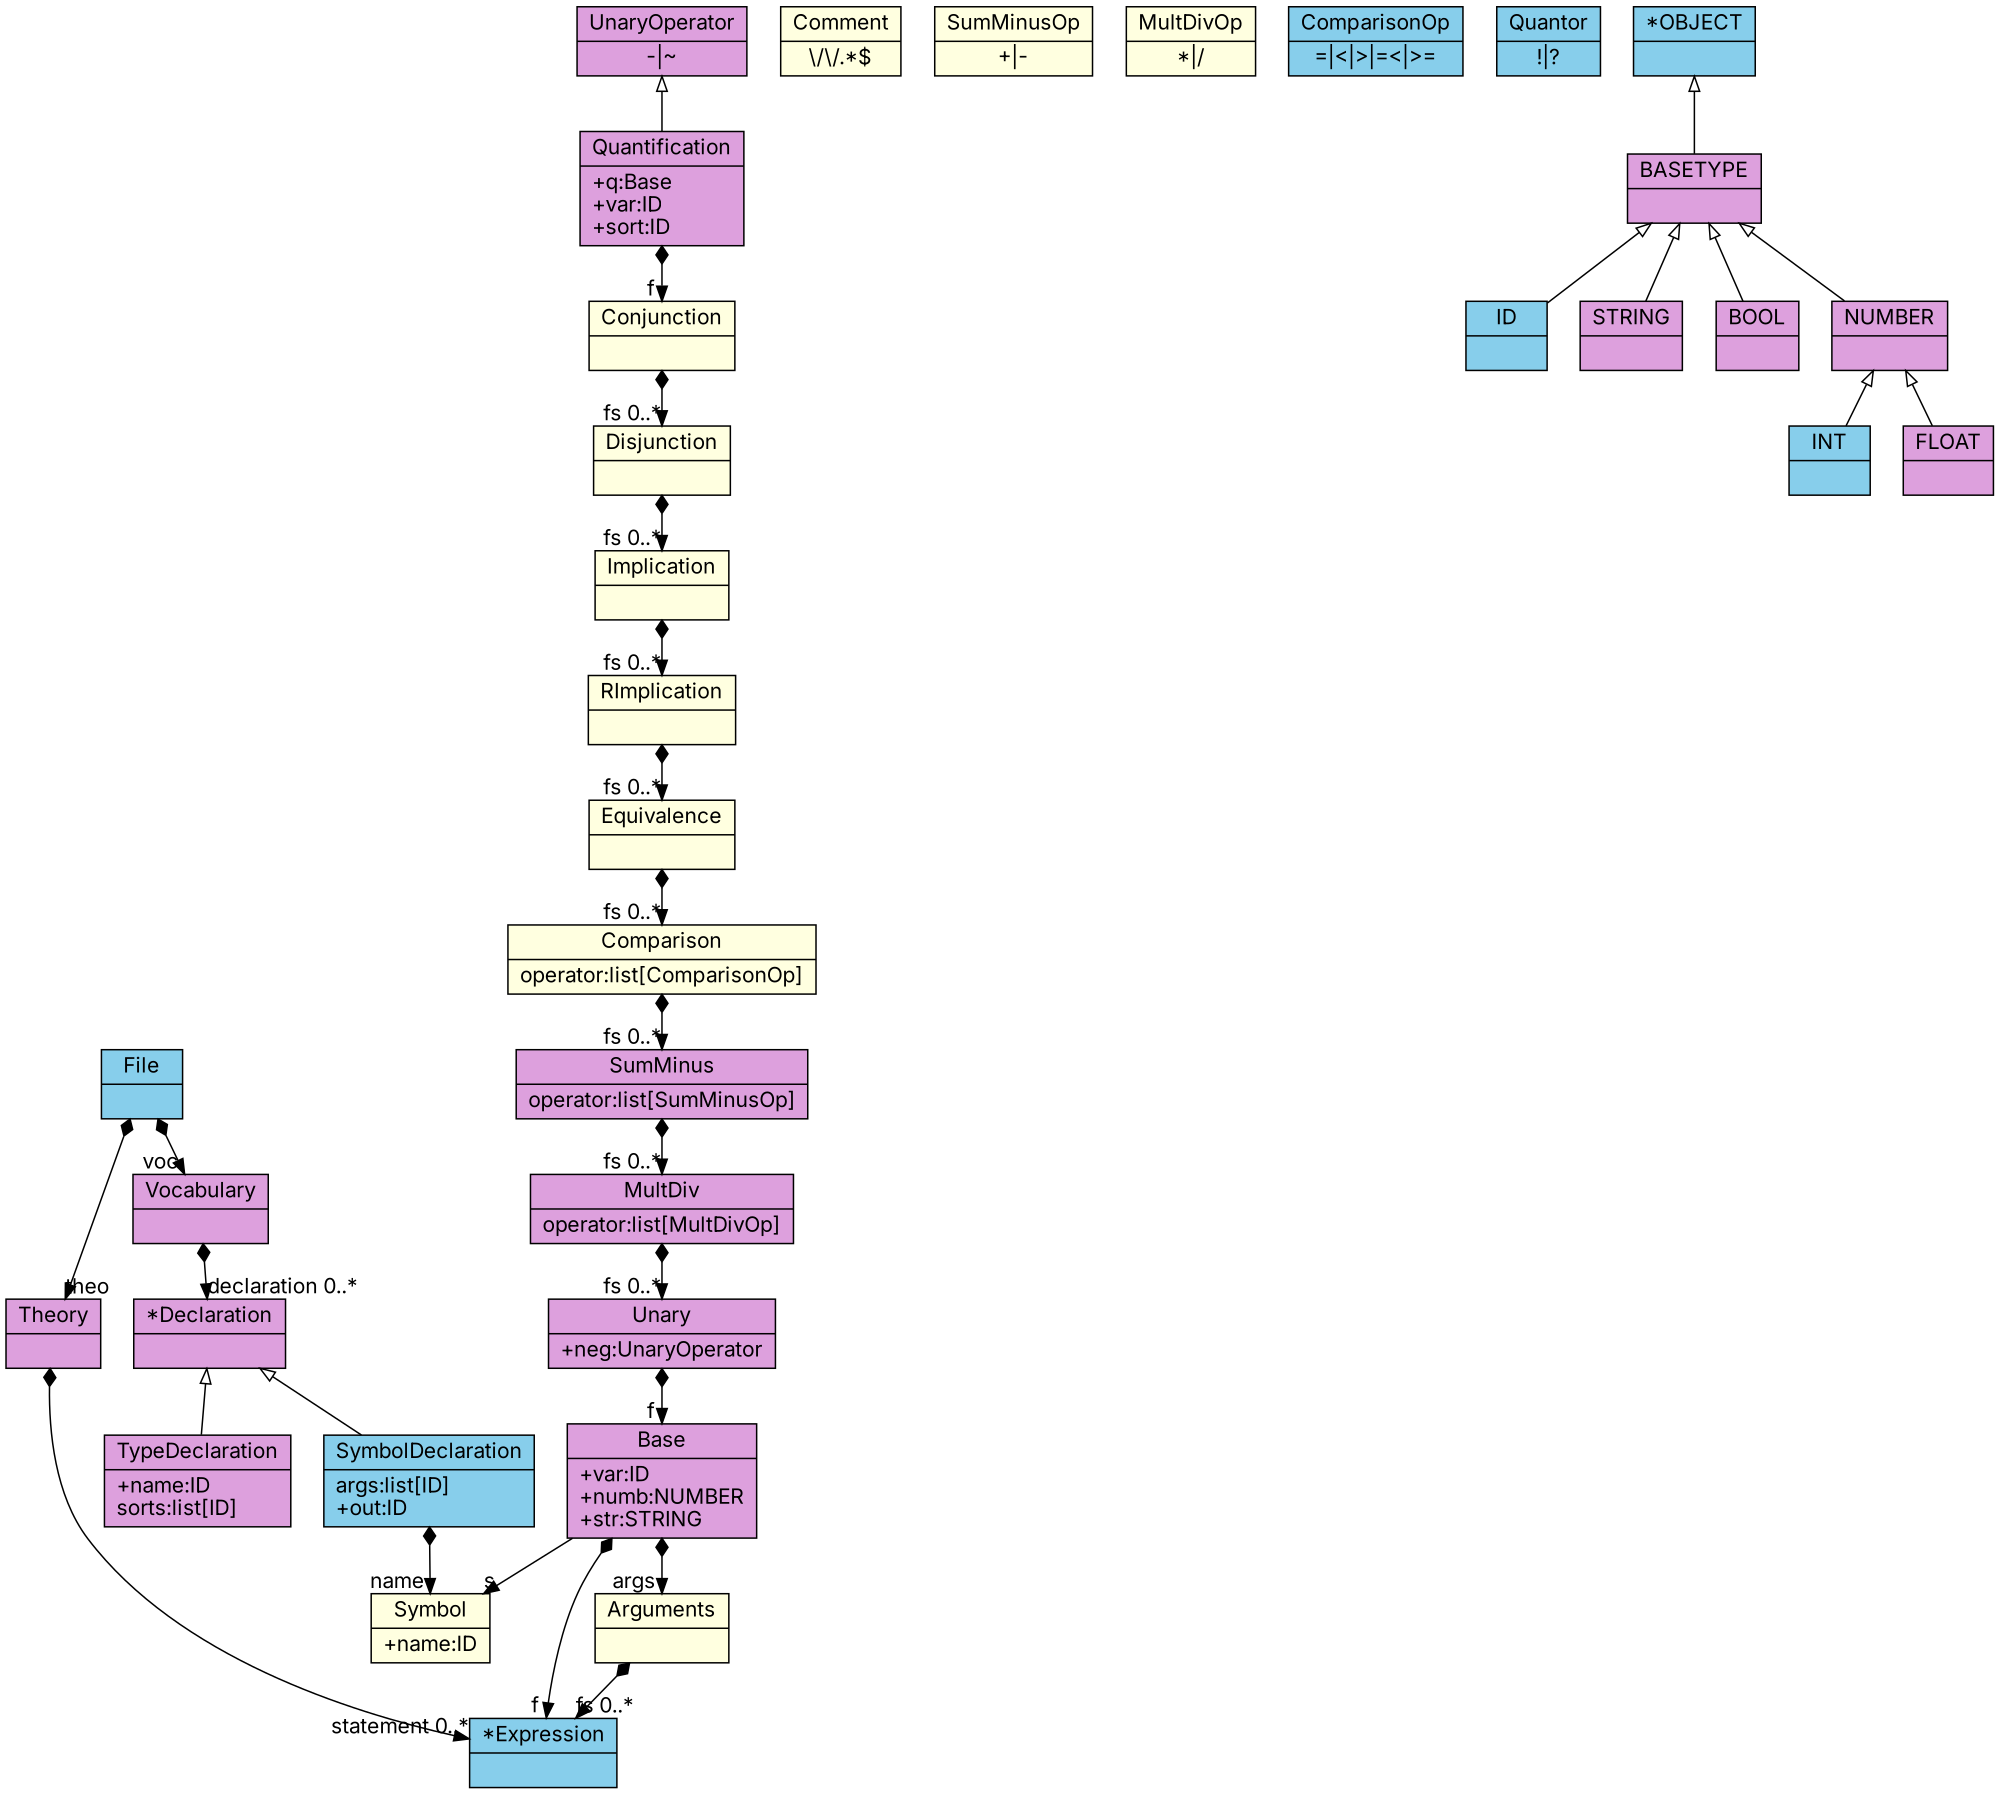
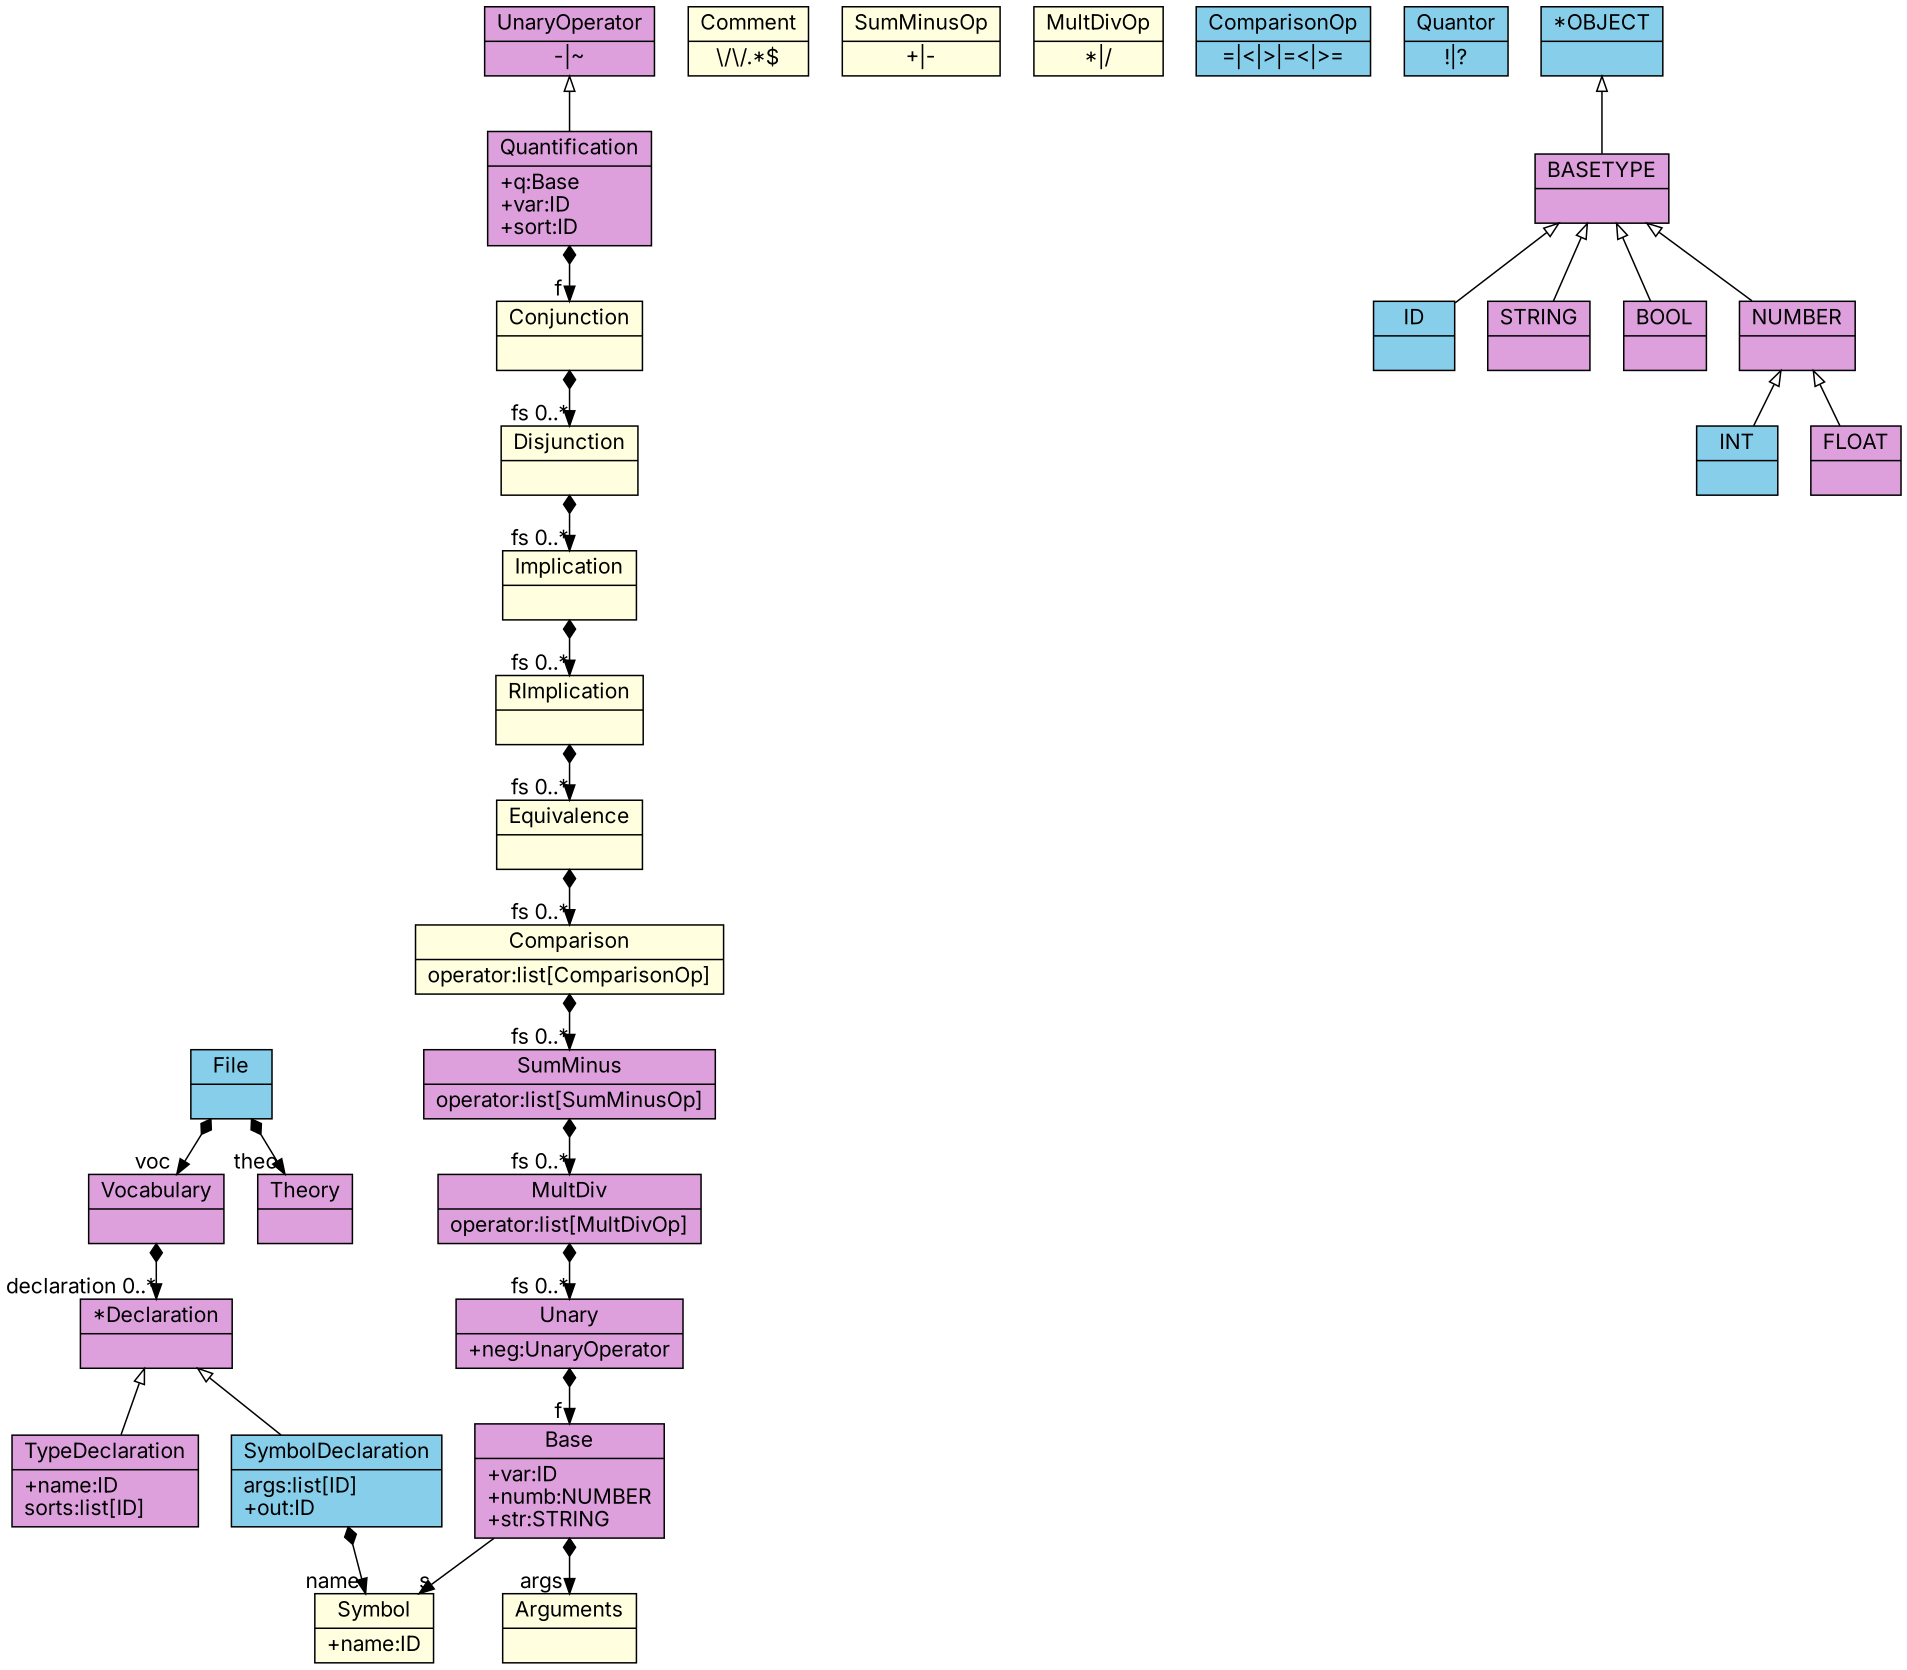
node "*Expression": removed
